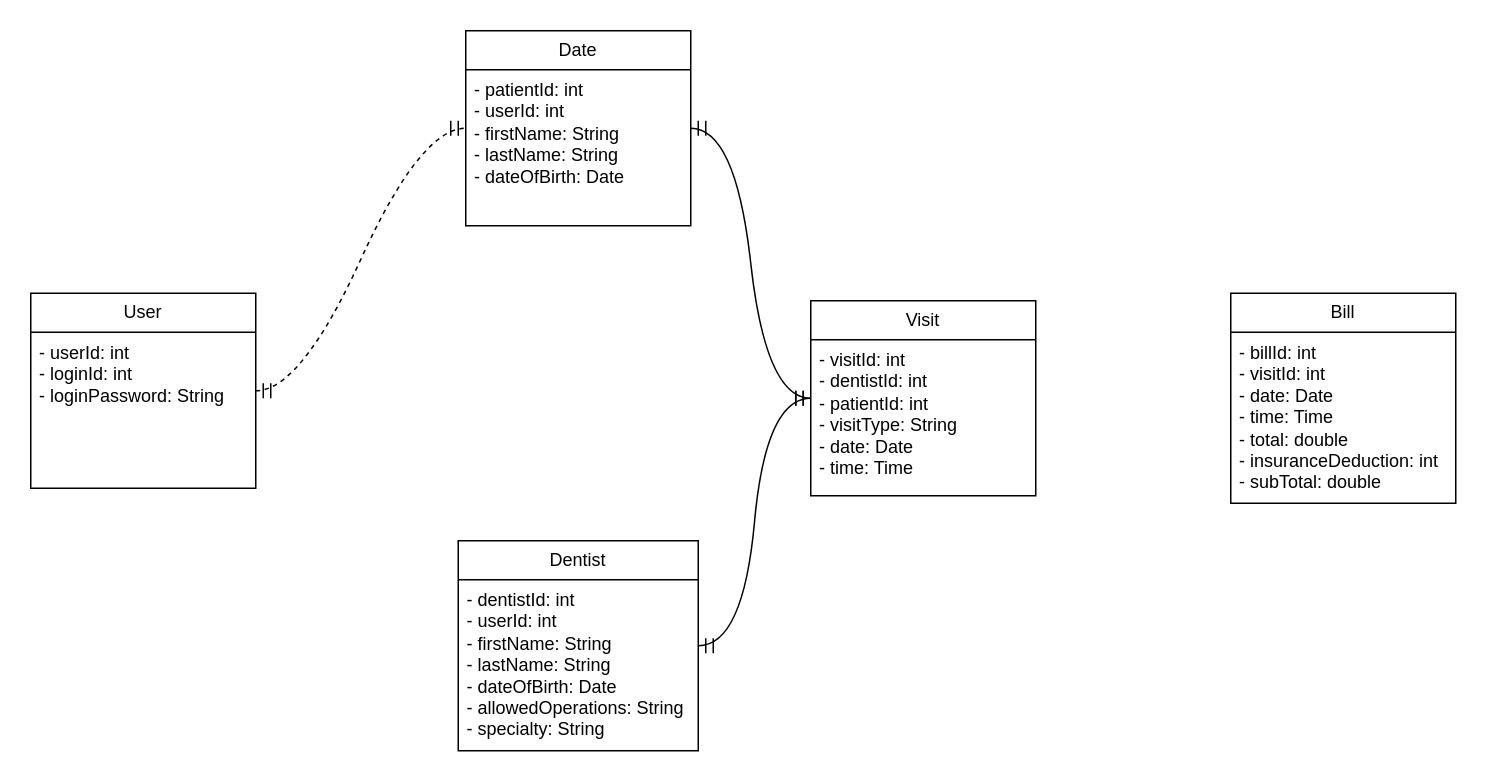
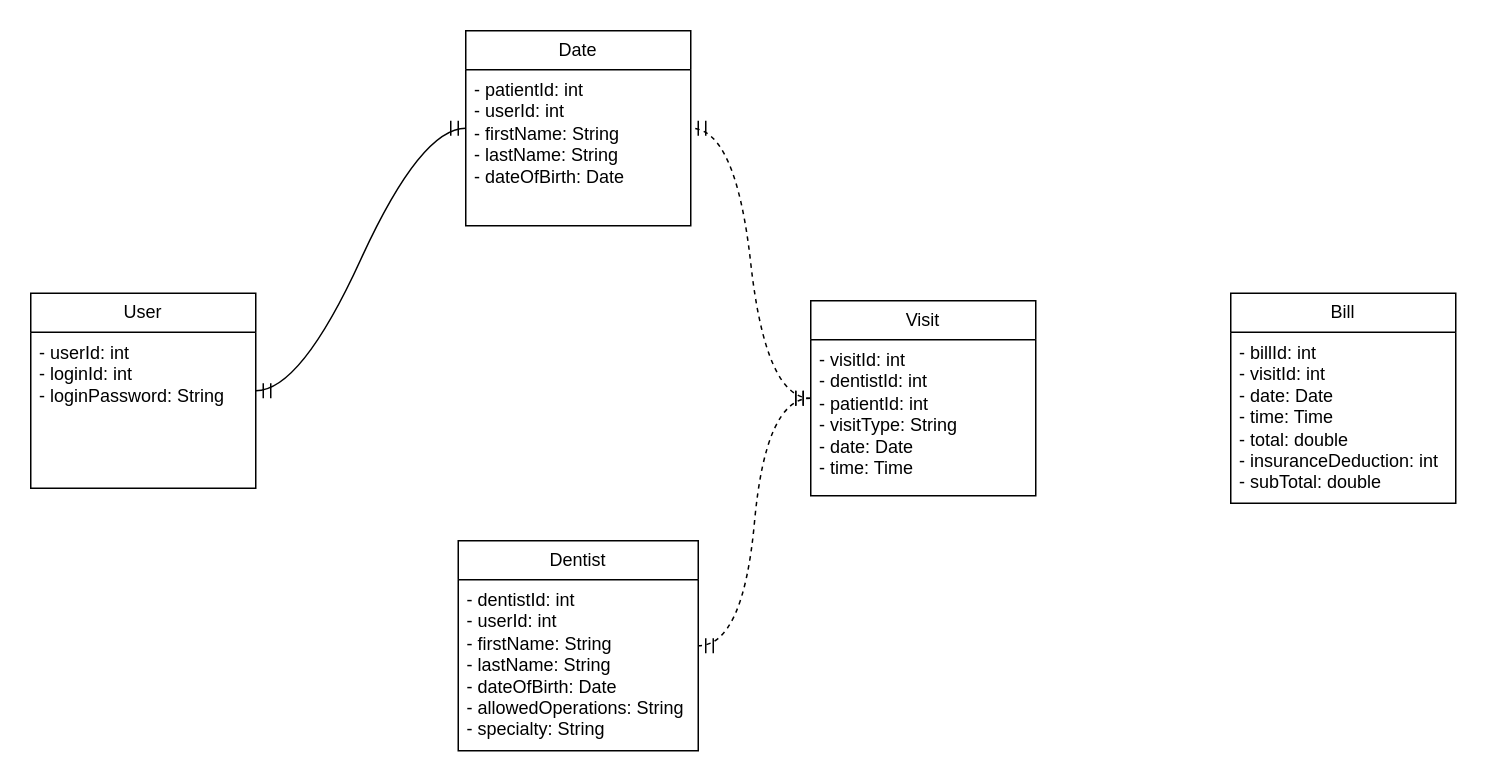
edge "Date" -- "Visit": style solid -> dashed
edge "Date" -- "User": style dashed -> solid
edge "Visit" -- "Dentist": style solid -> dashed
